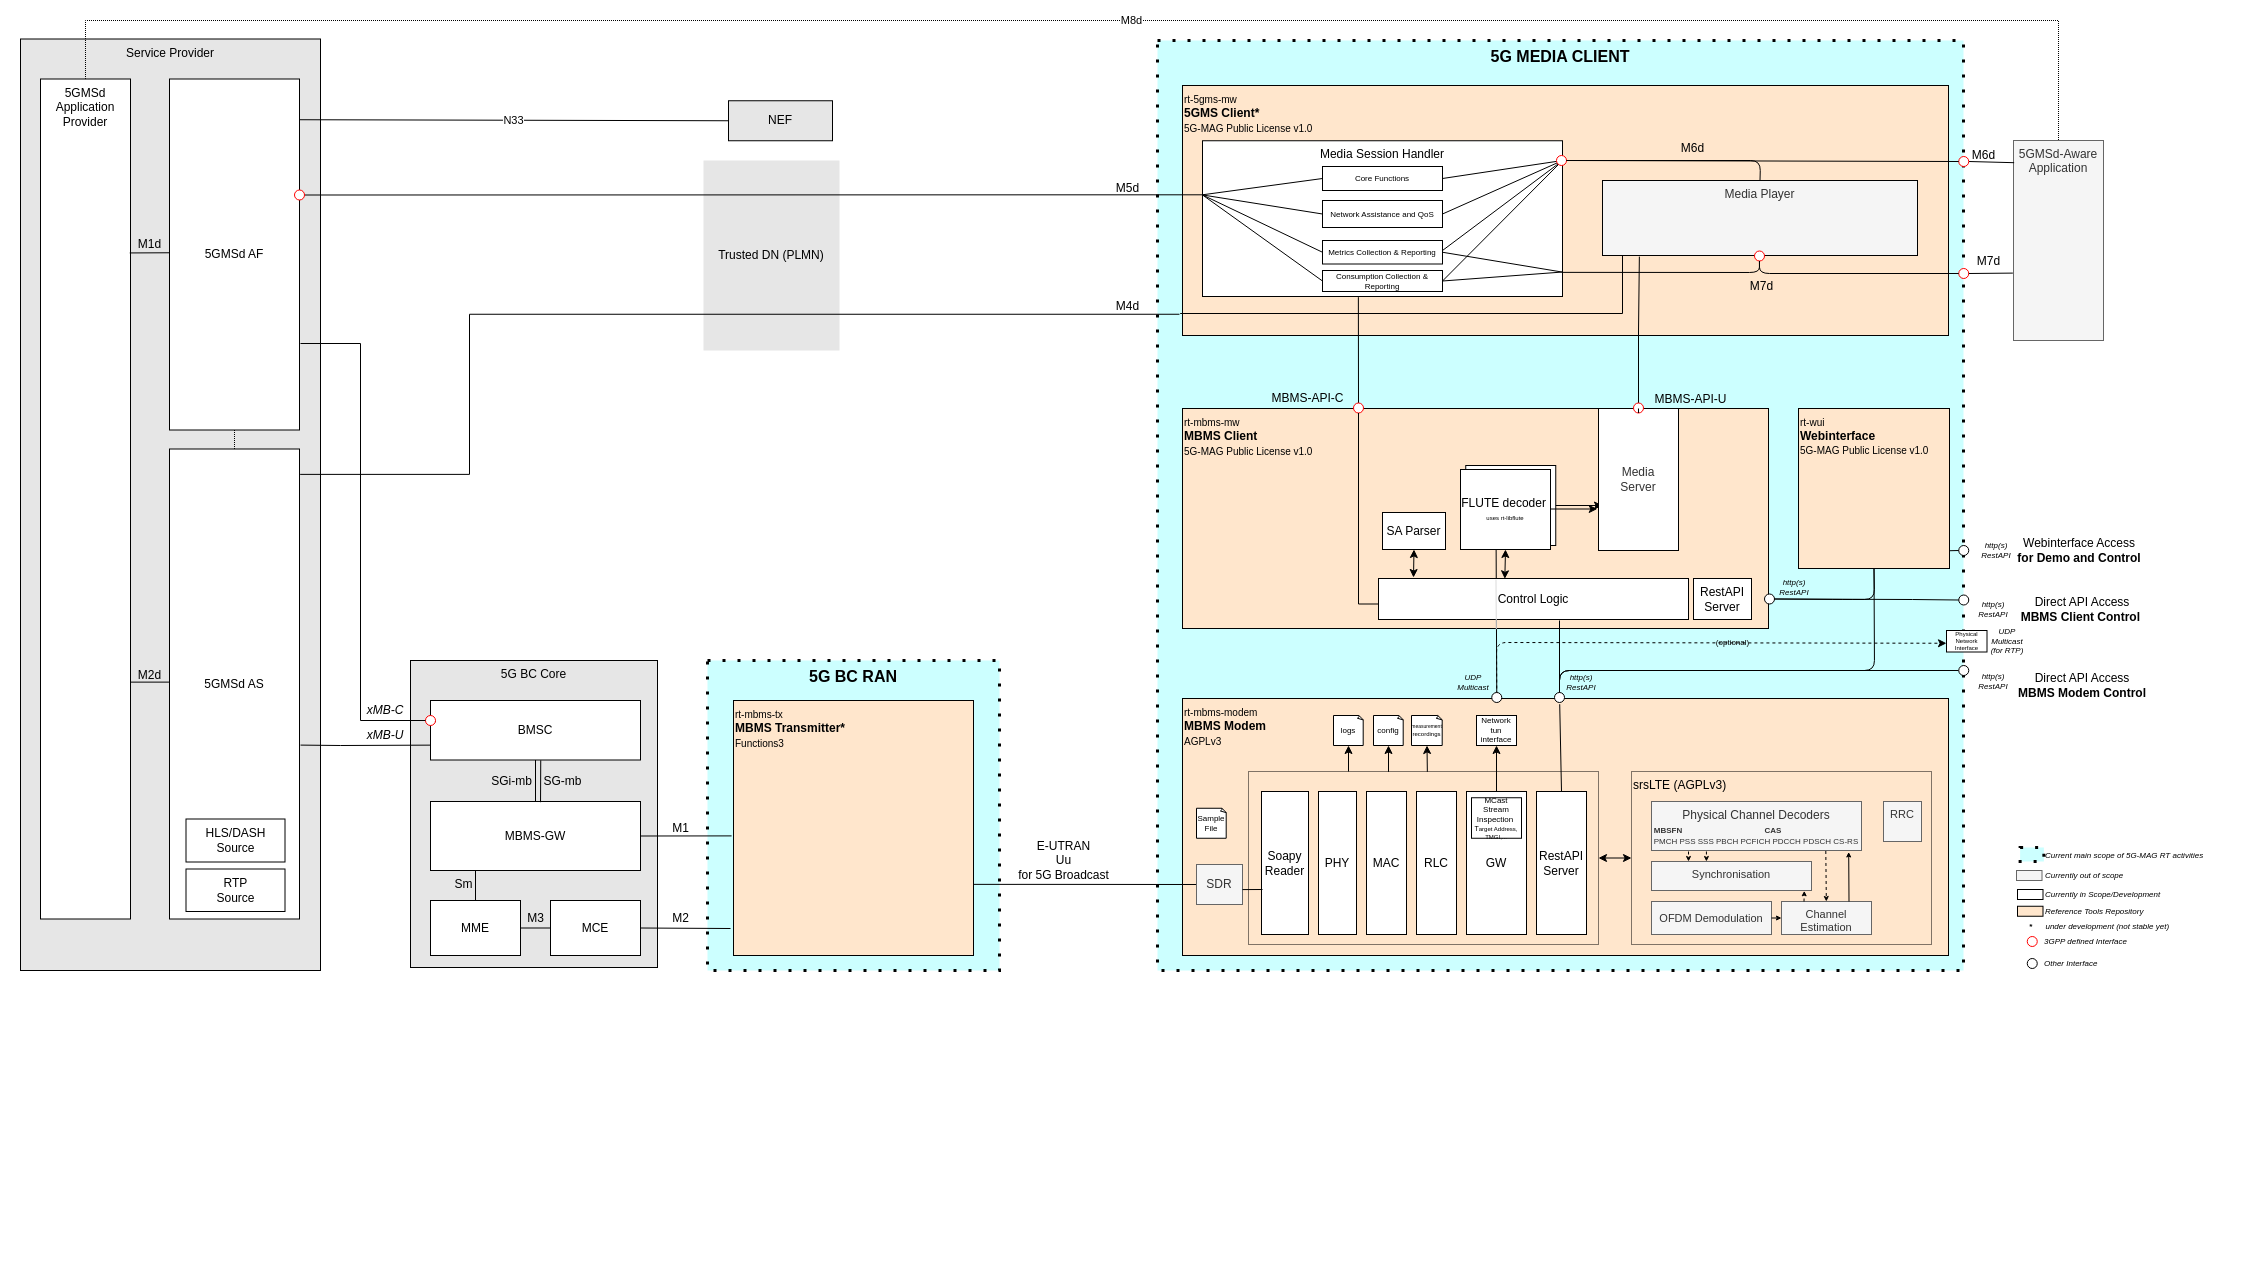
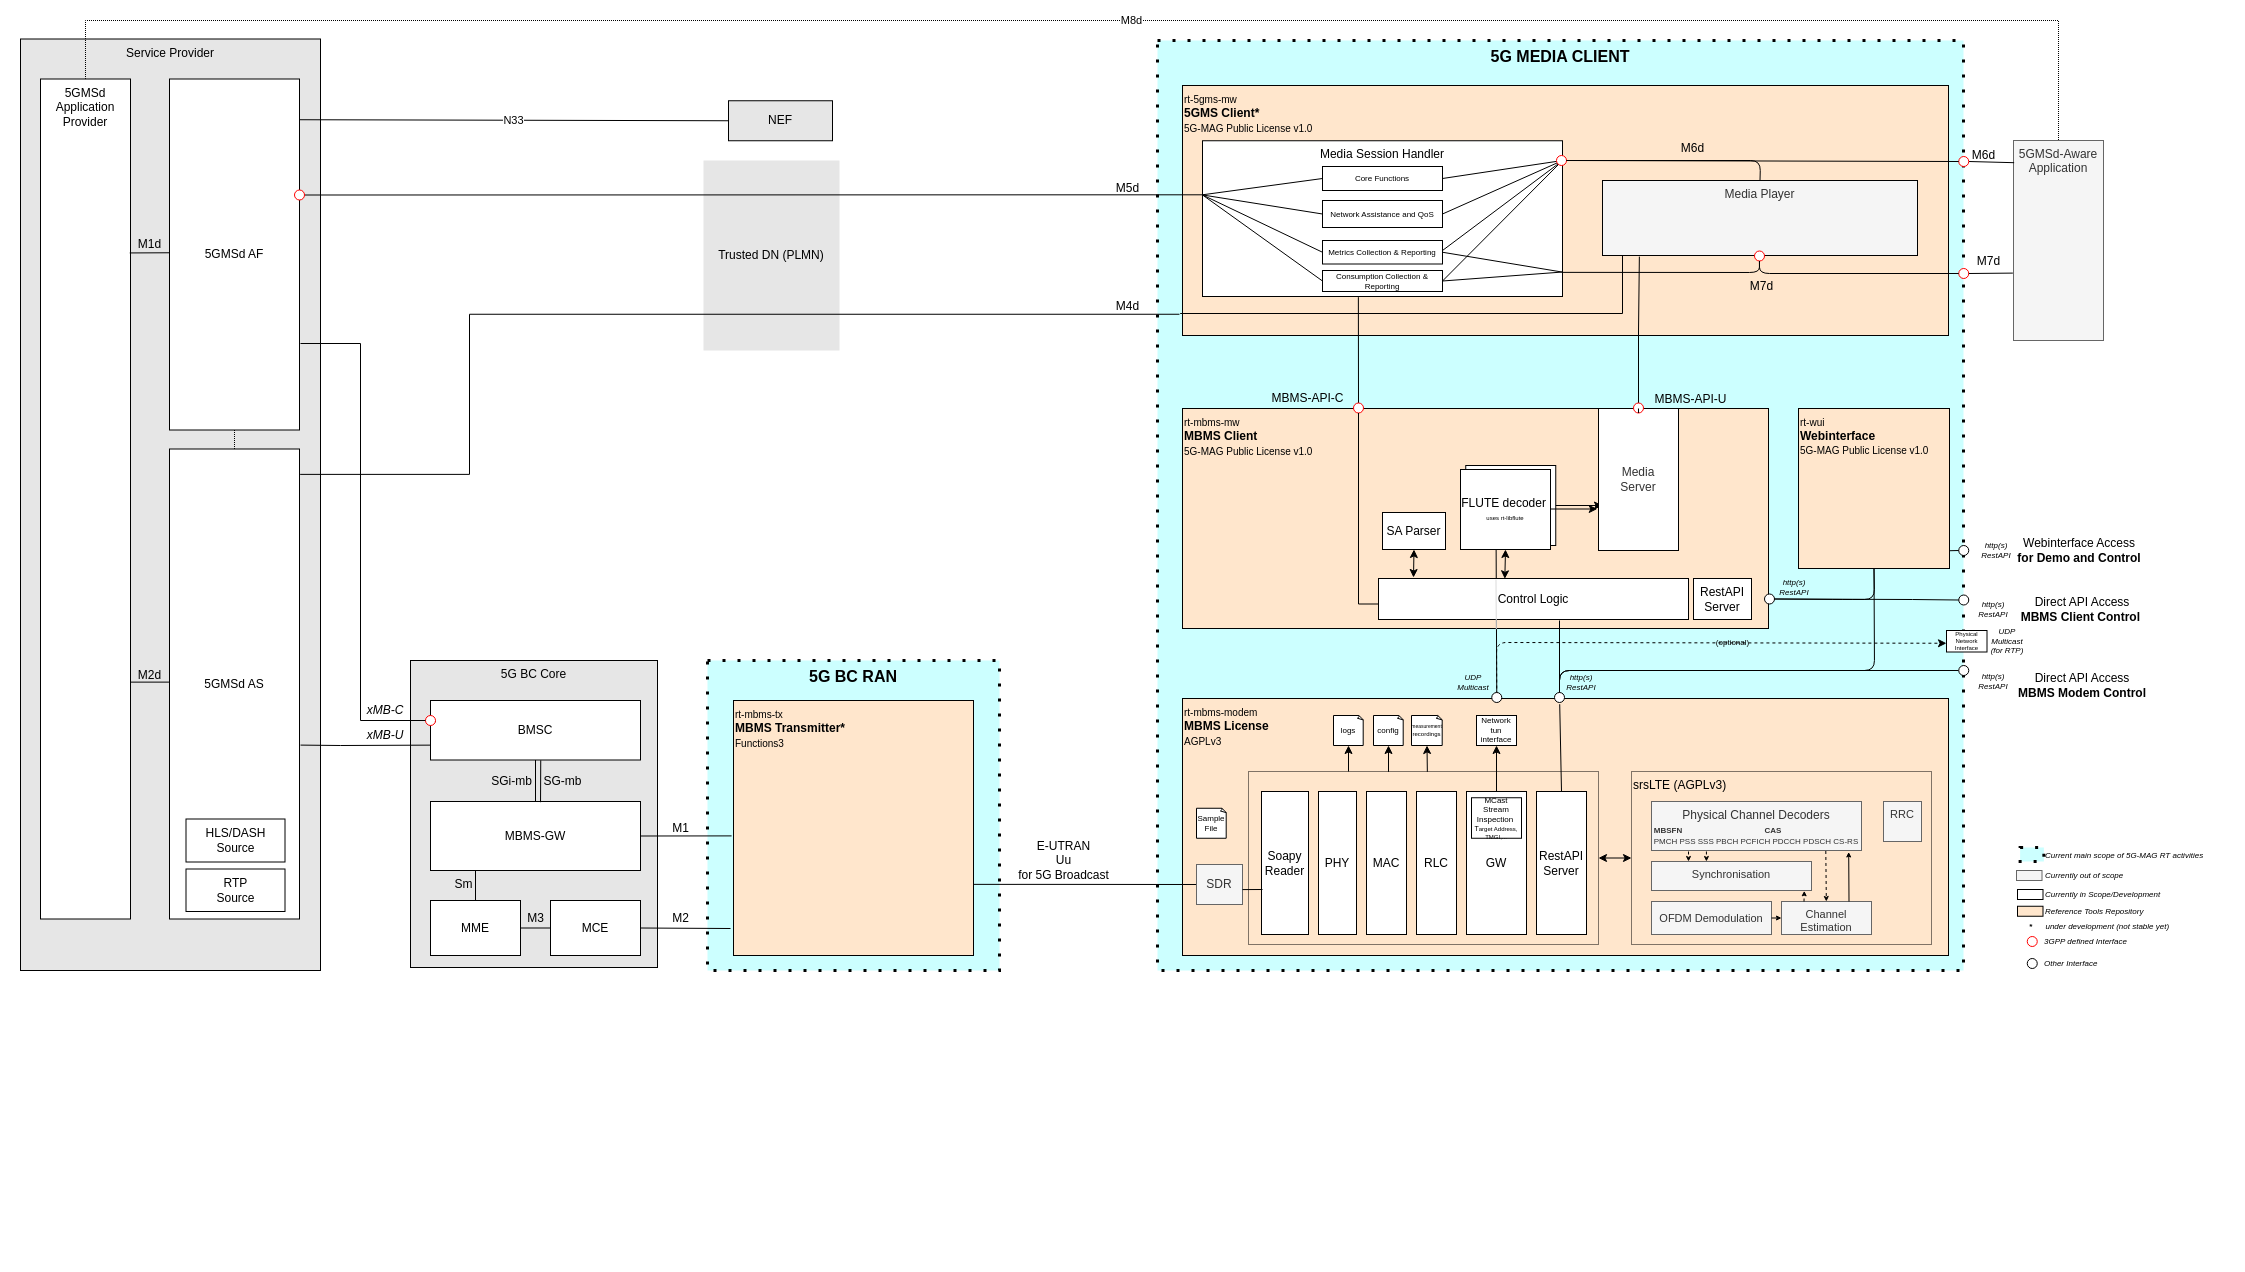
node "rt-mbms-modem MBMS Modem AGPLv3": label "rt-mbms-modem MBMS Modem AGPLv3" -> "rt-mbms-modem MBMS License AGPLv3"
